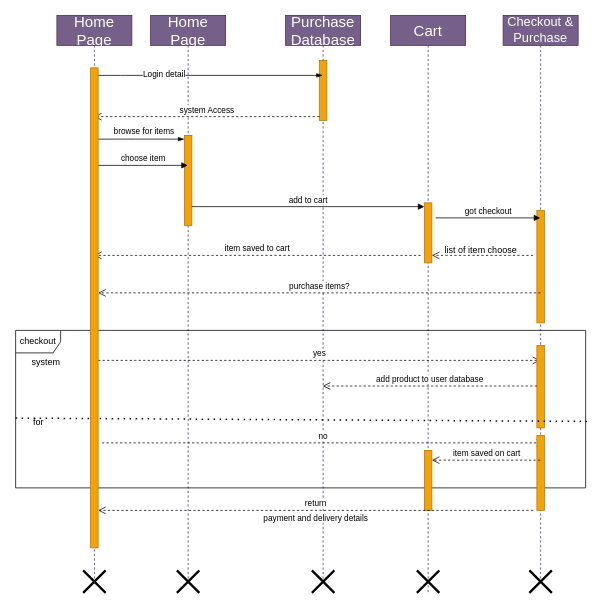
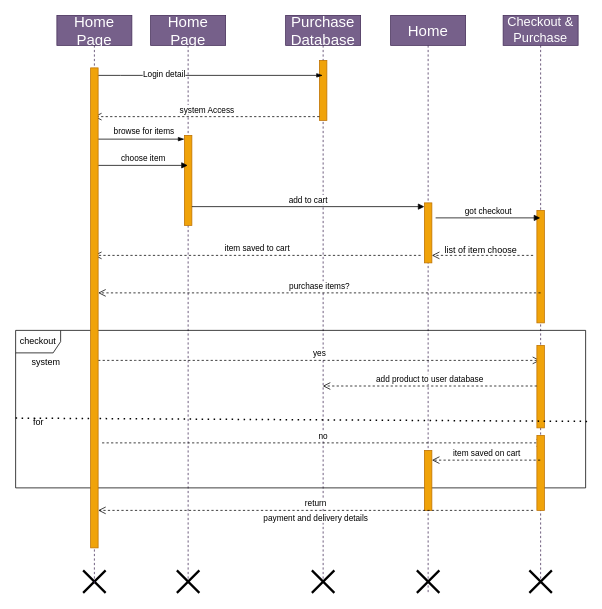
node "Cart": label "Cart" -> "Home"
